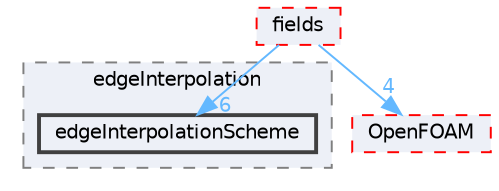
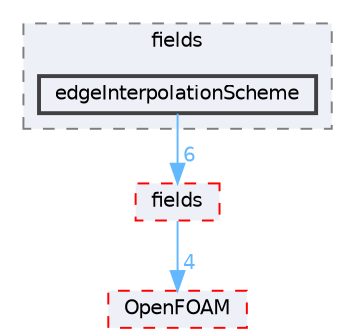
edge "fields" -> "edgeInterpolationScheme": reversed
cluster "edgeInterpolation": label "edgeInterpolation" -> "fields"
